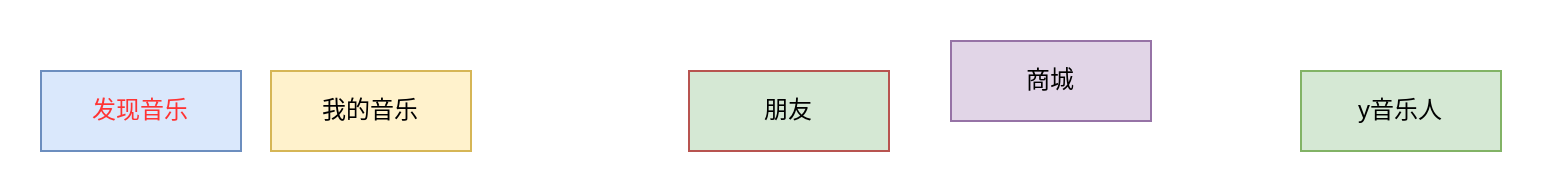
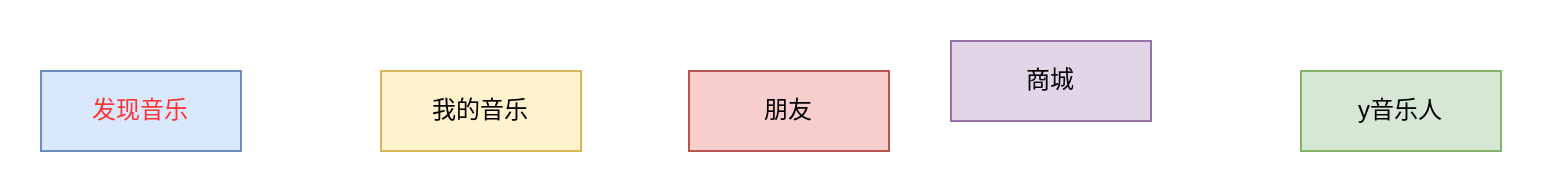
node "我的音乐": moved (371, 111) -> (481, 111)
node "朋友": fillcolor #d5e8d4 -> #f8cecc
